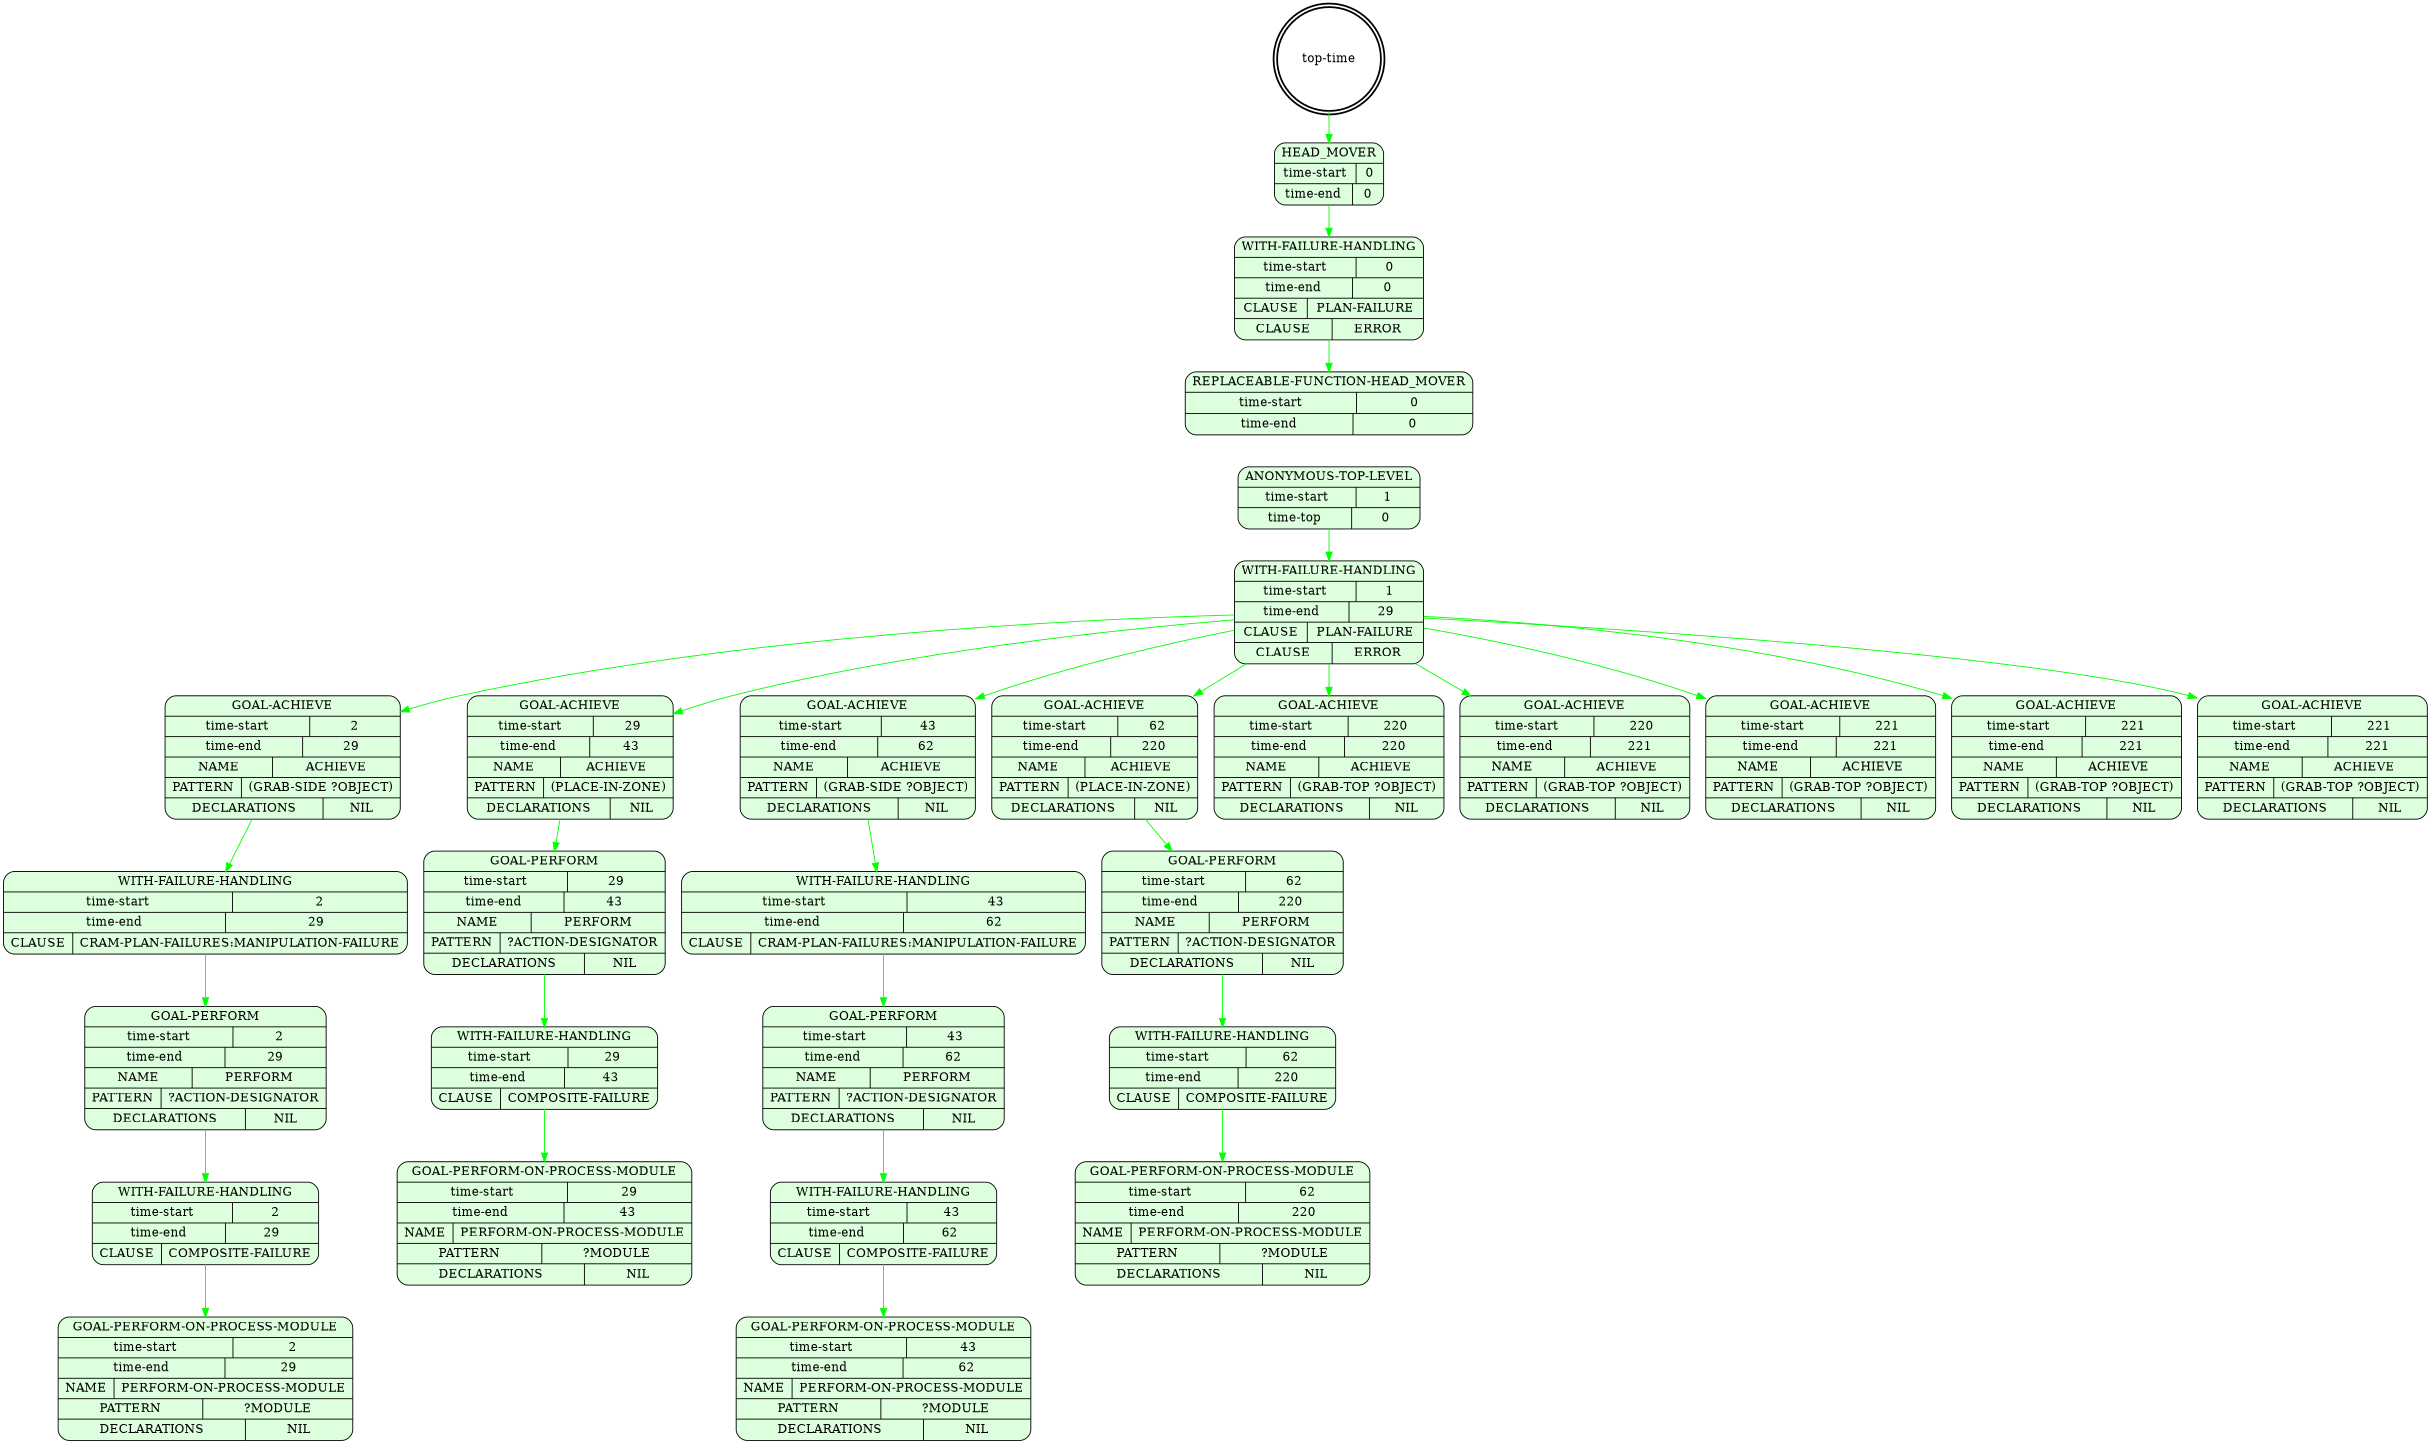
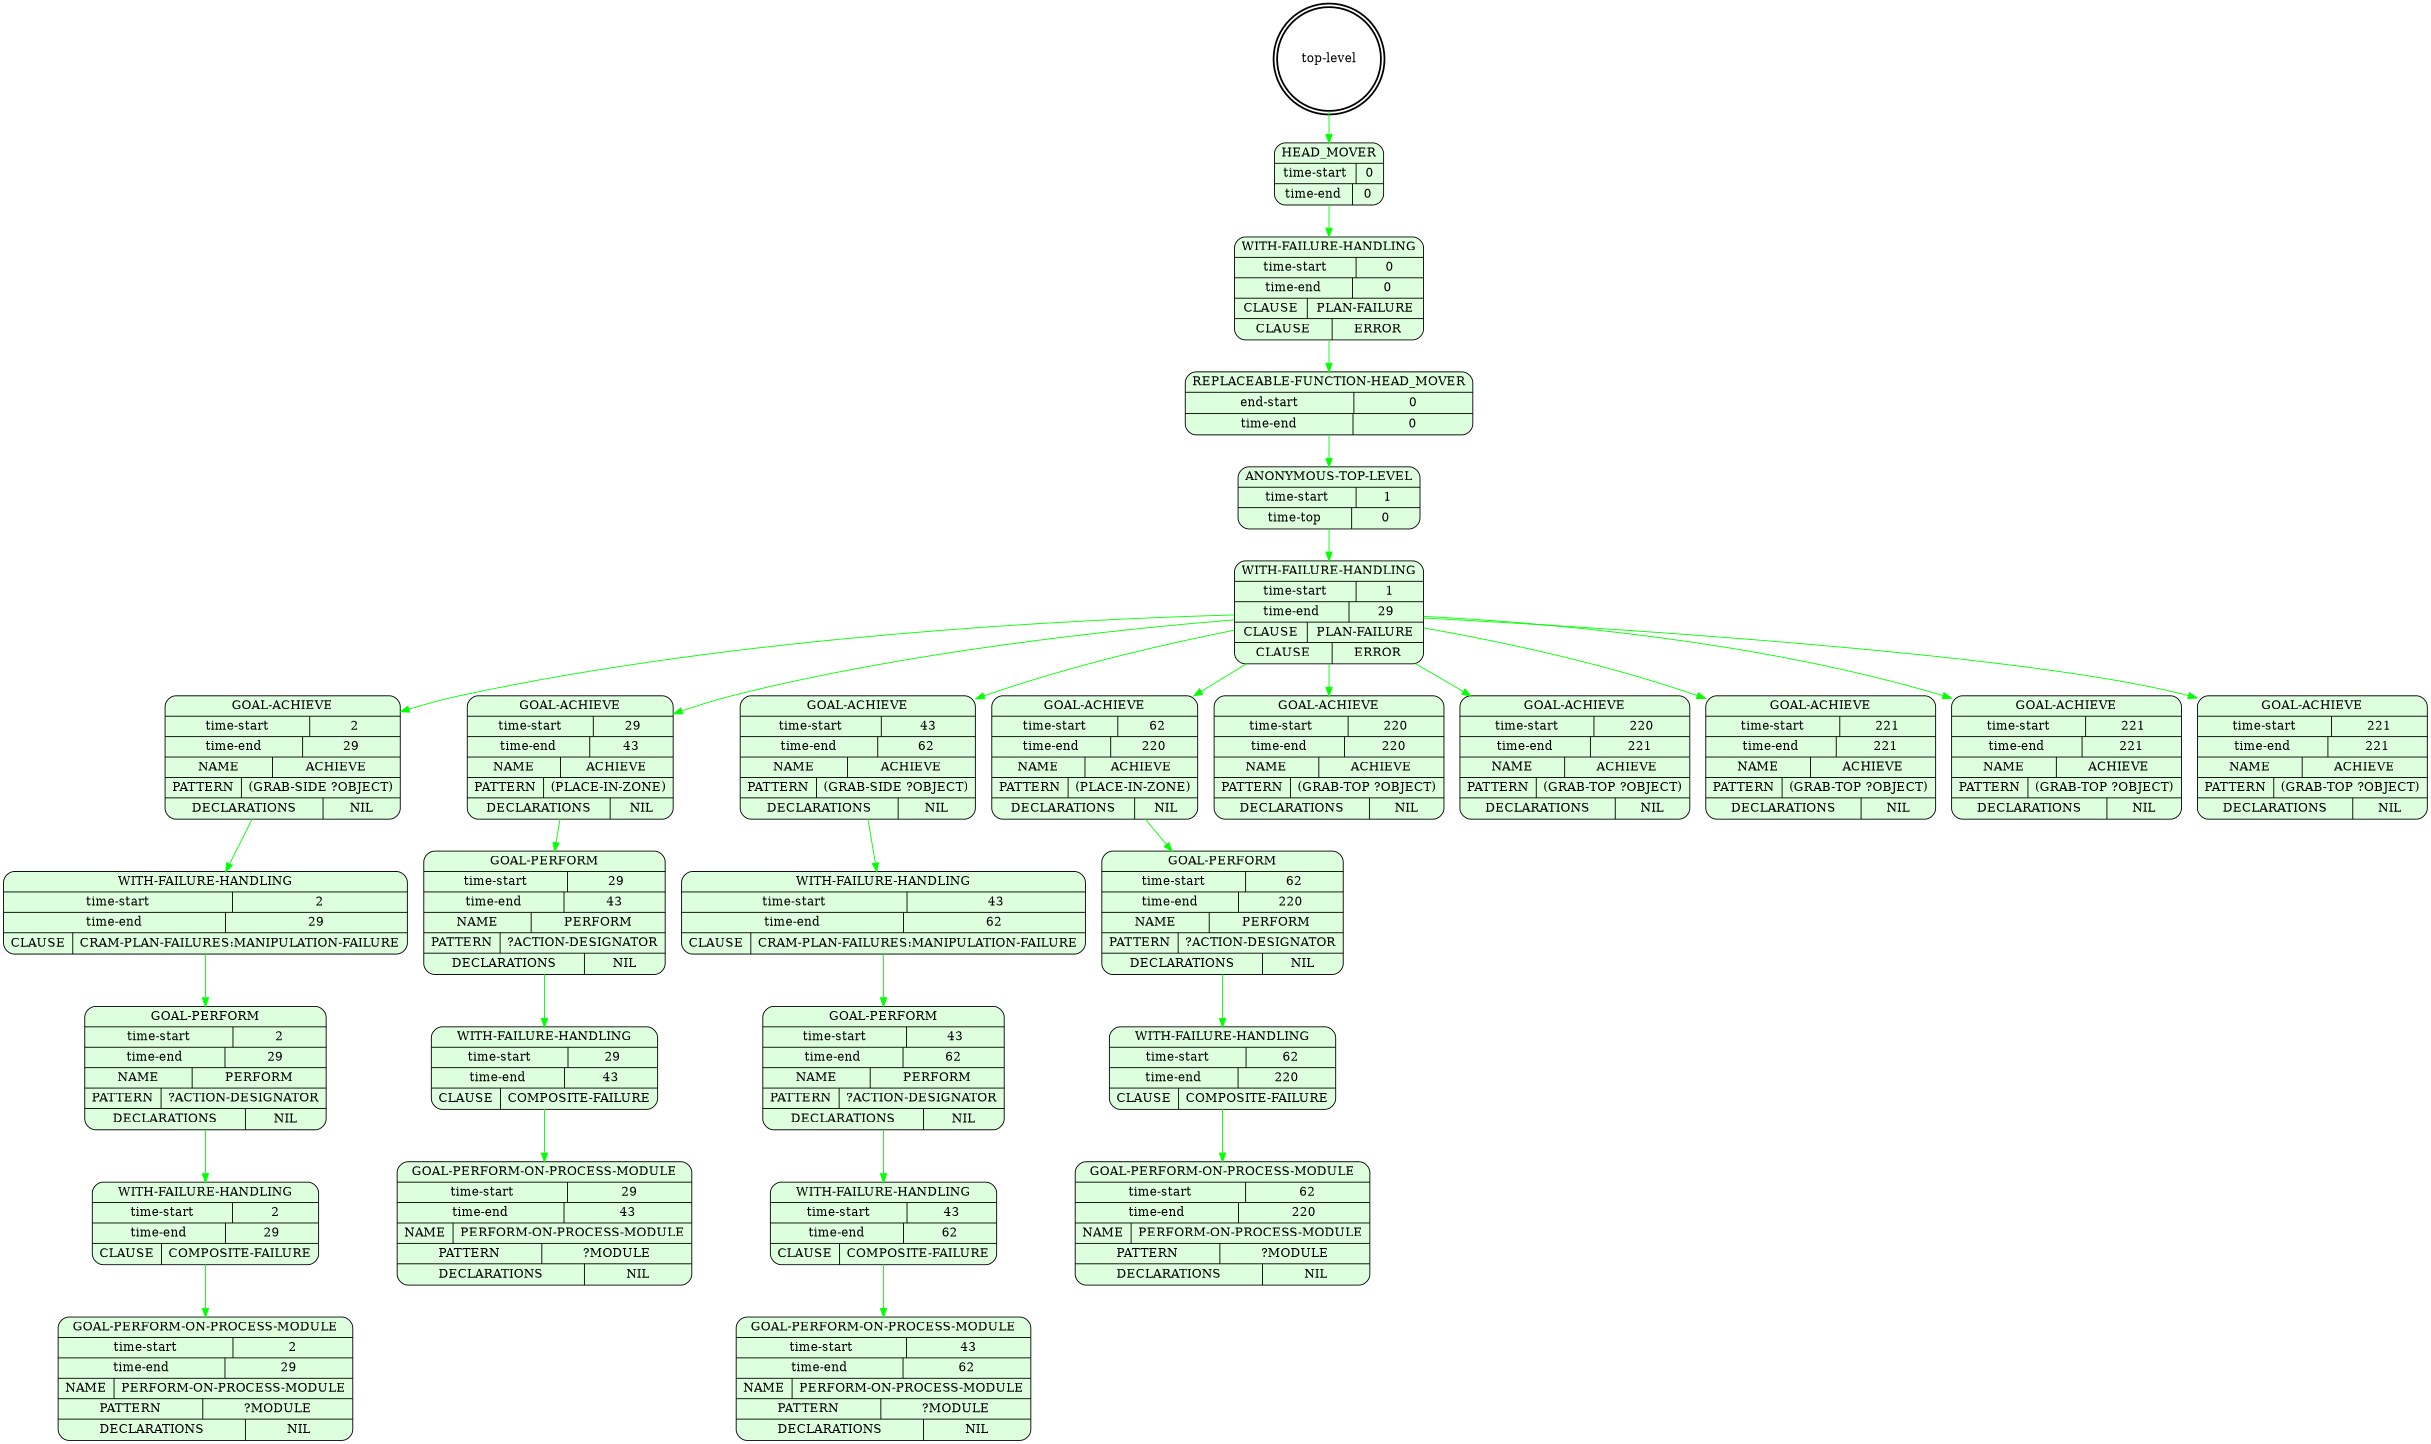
node "top-time": label "top-time" -> "top-level"
node "REPLACEABLE-FUNCTION-HEAD_MOVER": text "time-start" -> "end-start"
edge "REPLACEABLE-FUNCTION-HEAD_MOVER" -> "ANONYMOUS-TOP-LEVEL": added
